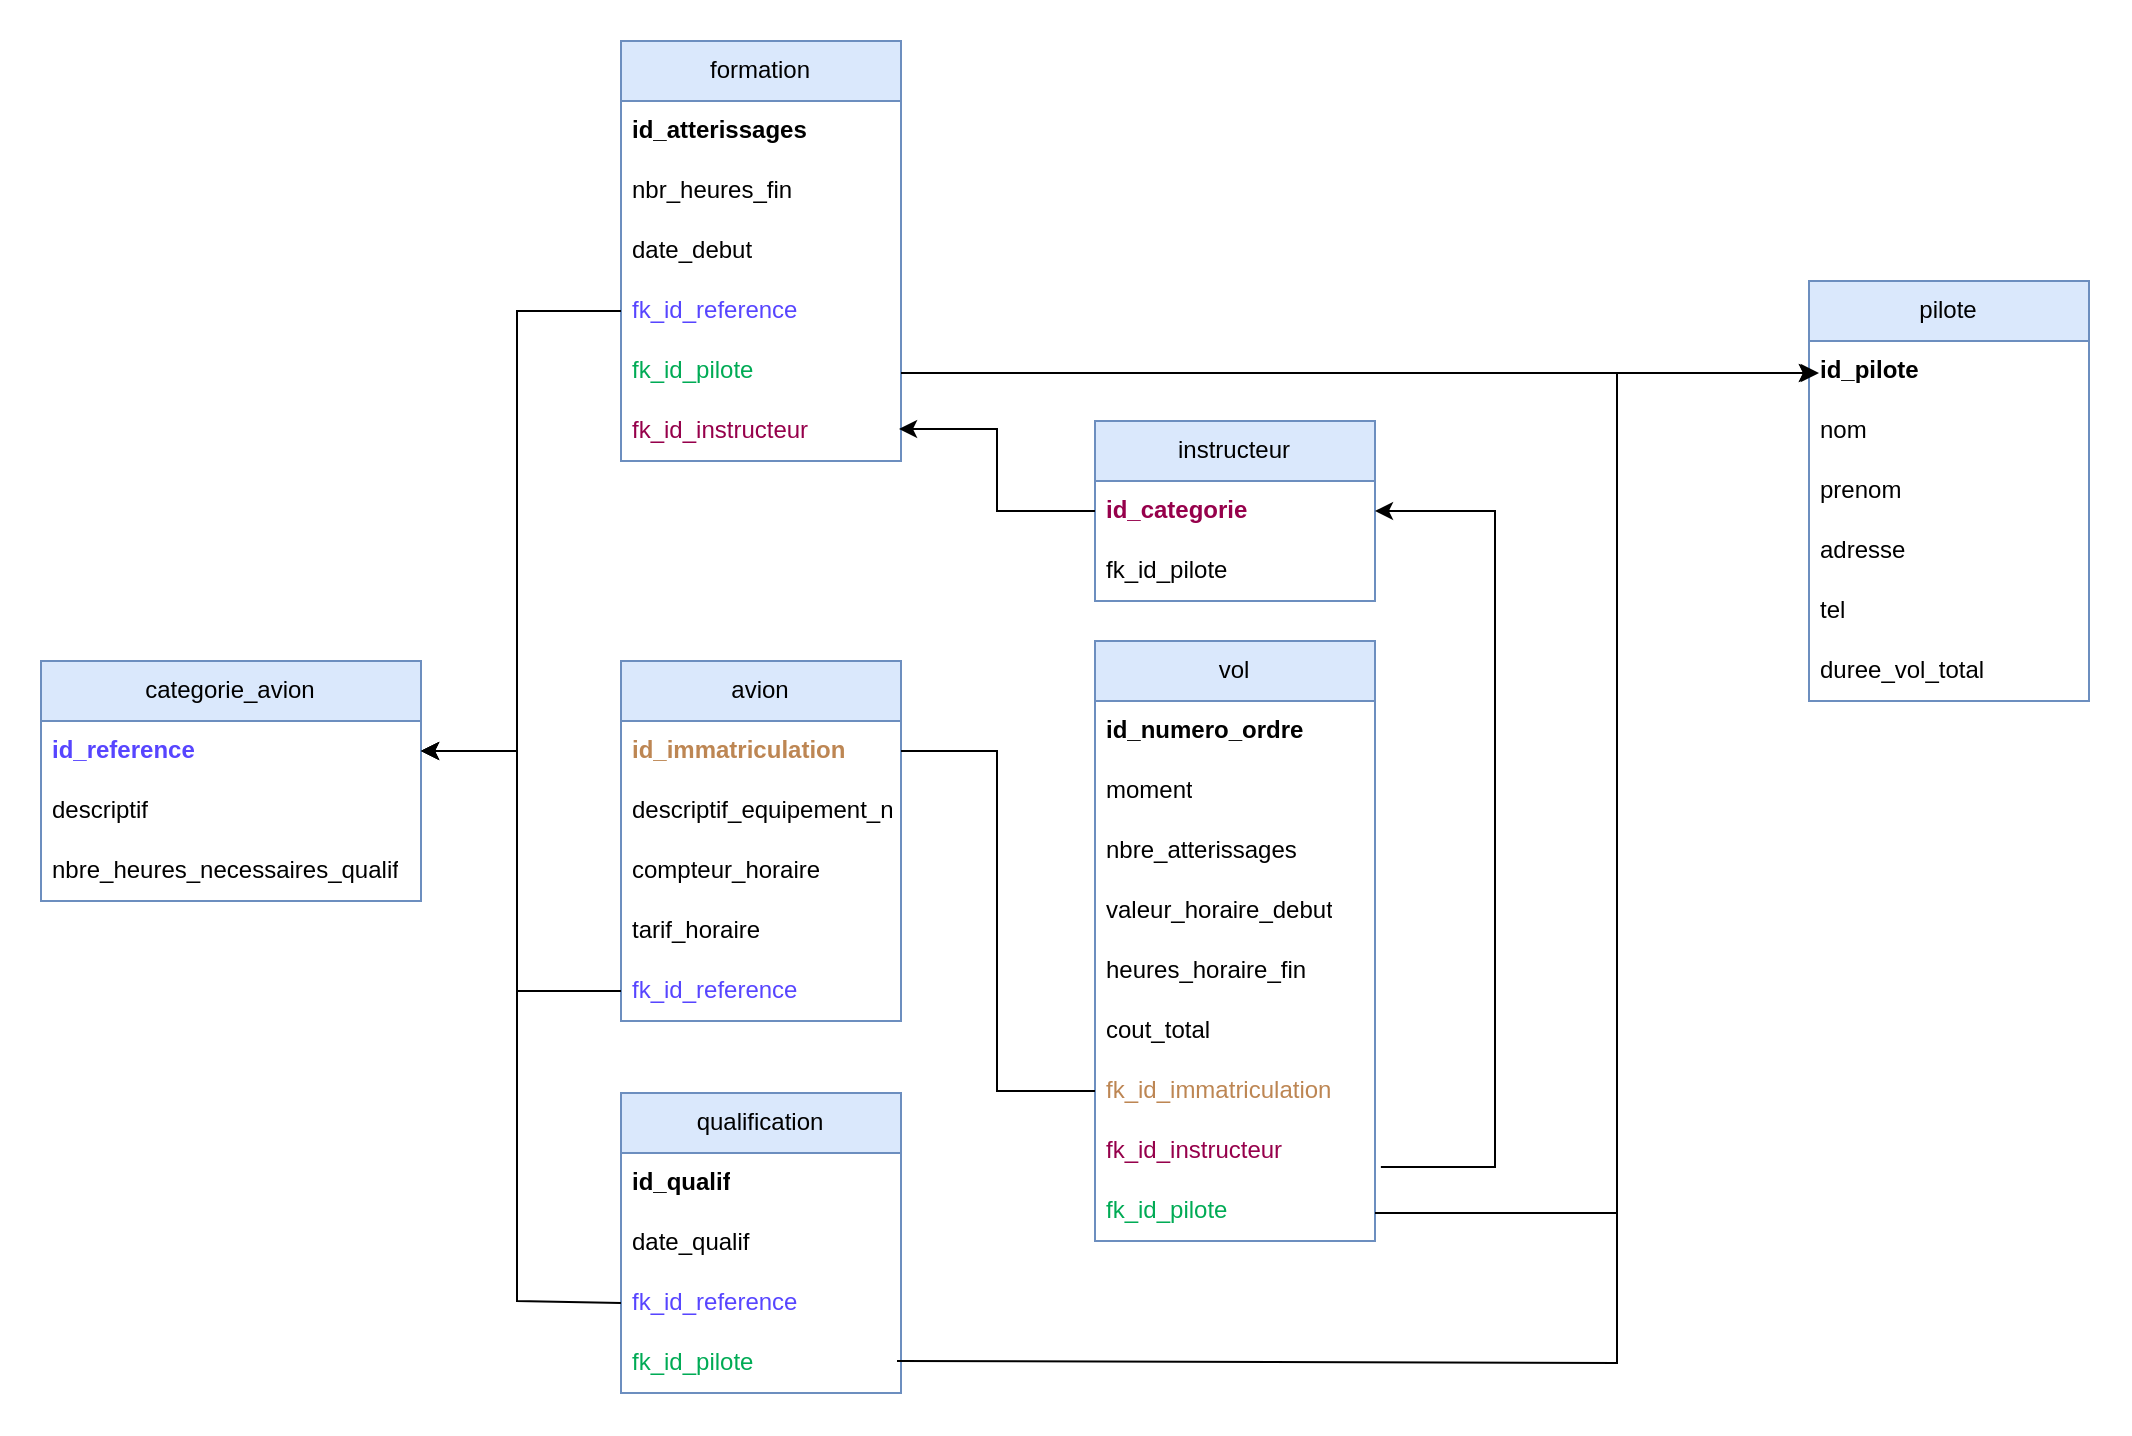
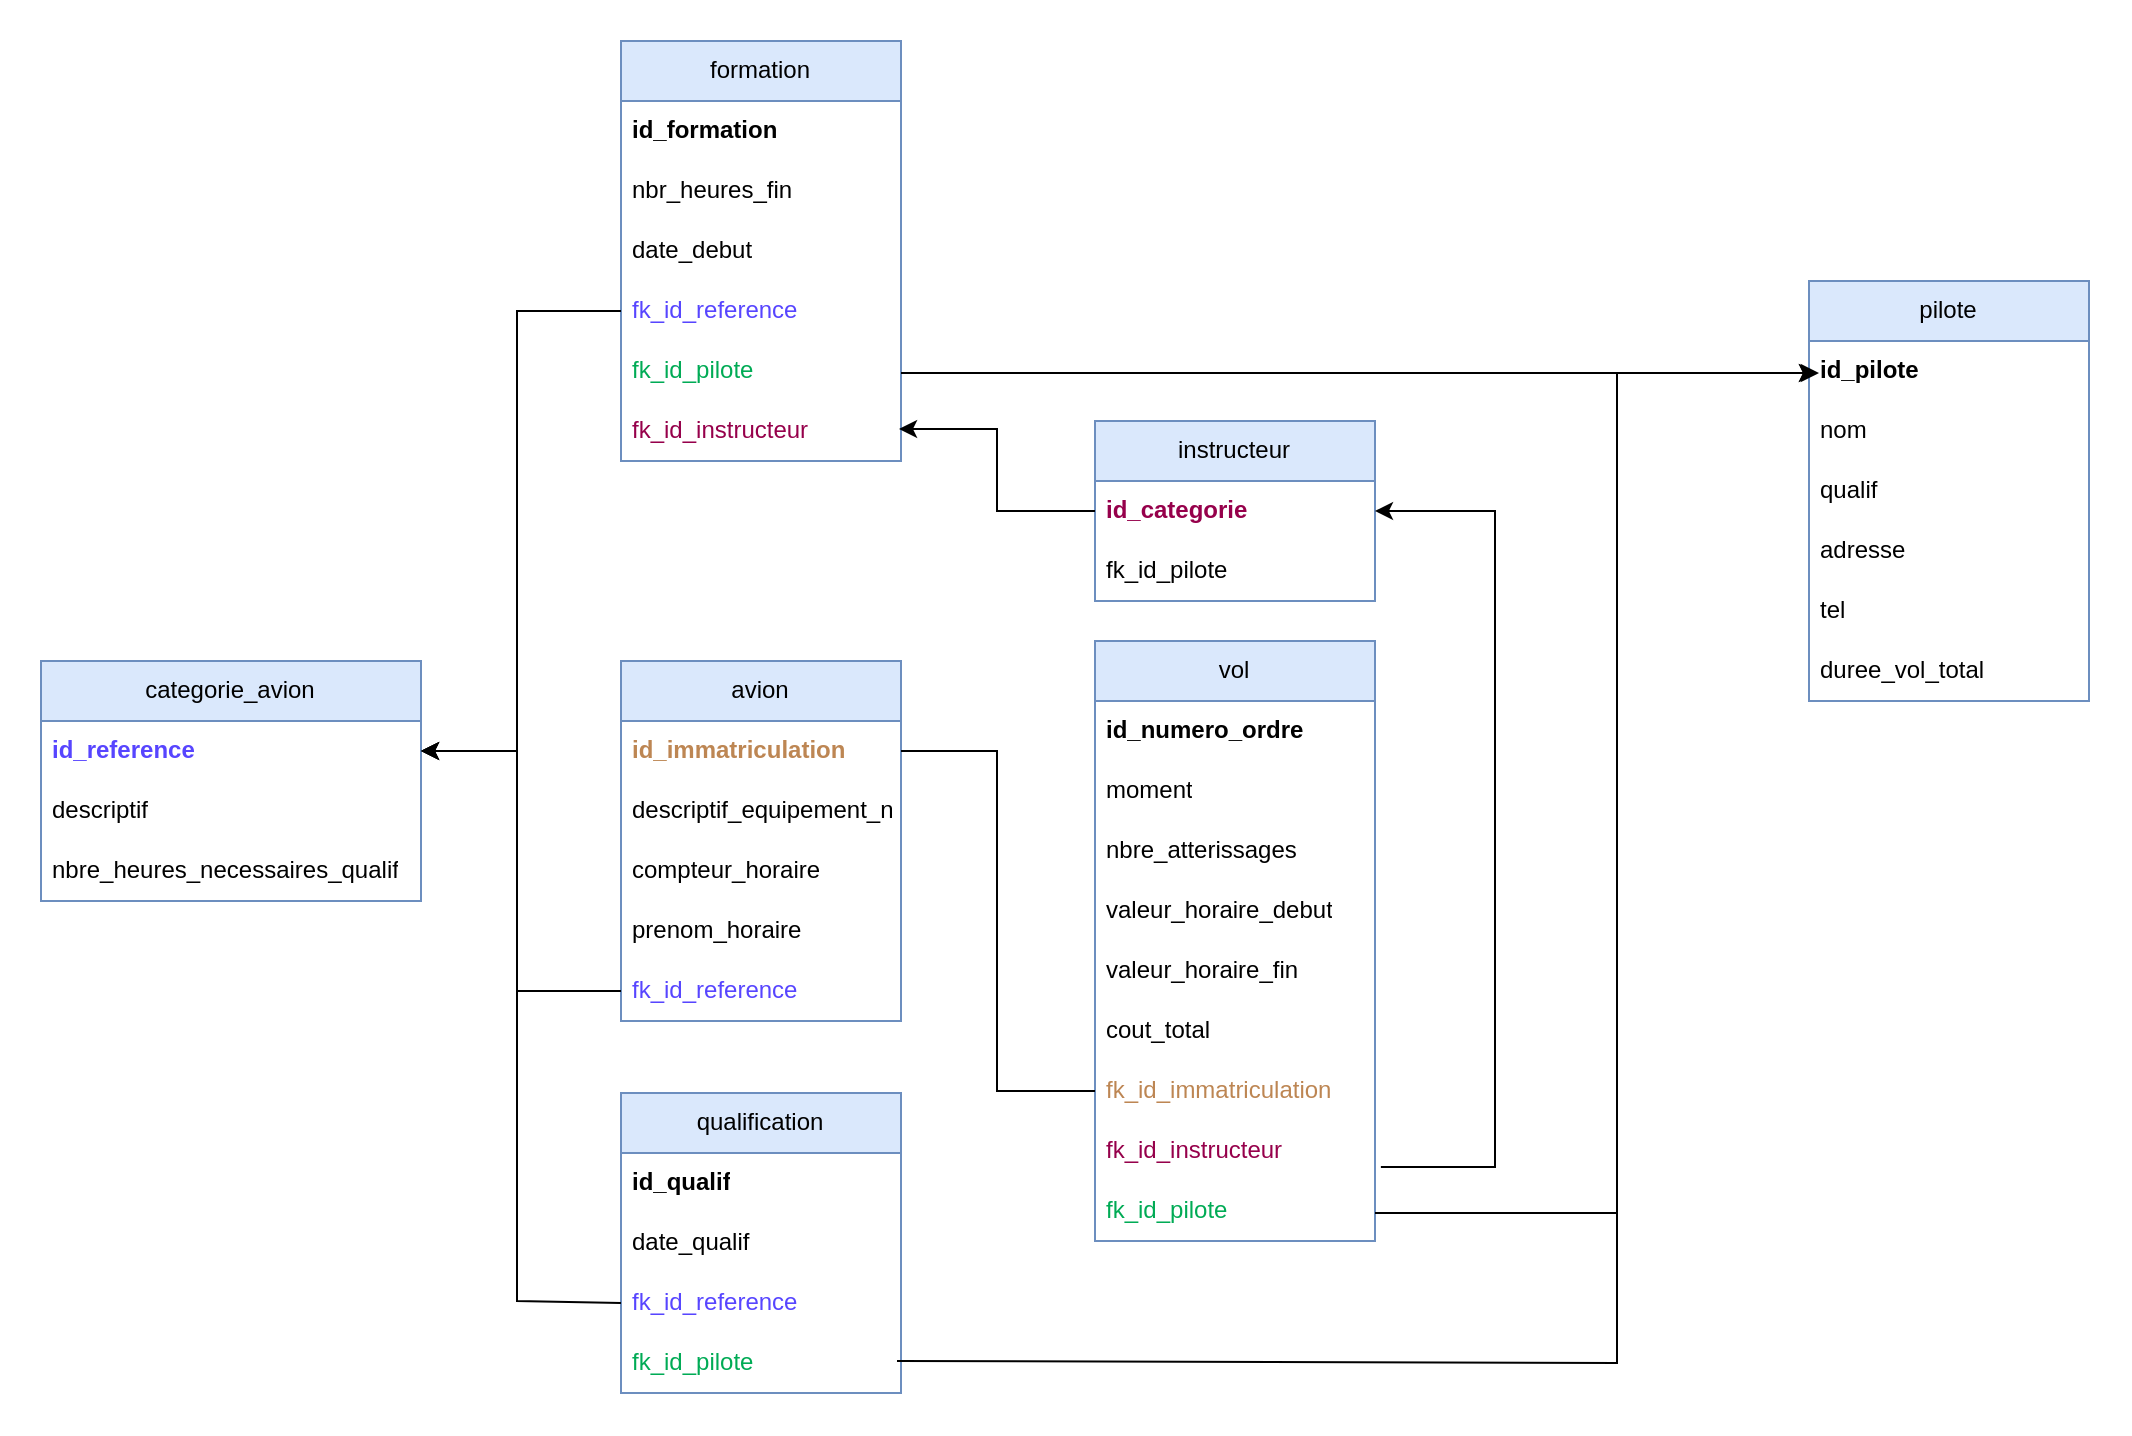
node "id_atterissages": label "id_atterissages" -> "id_formation"
node "prenom": label "prenom" -> "qualif"
node "tarif_horaire": label "tarif_horaire" -> "prenom_horaire"
node "heures_horaire_fin": label "heures_horaire_fin" -> "valeur_horaire_fin"
